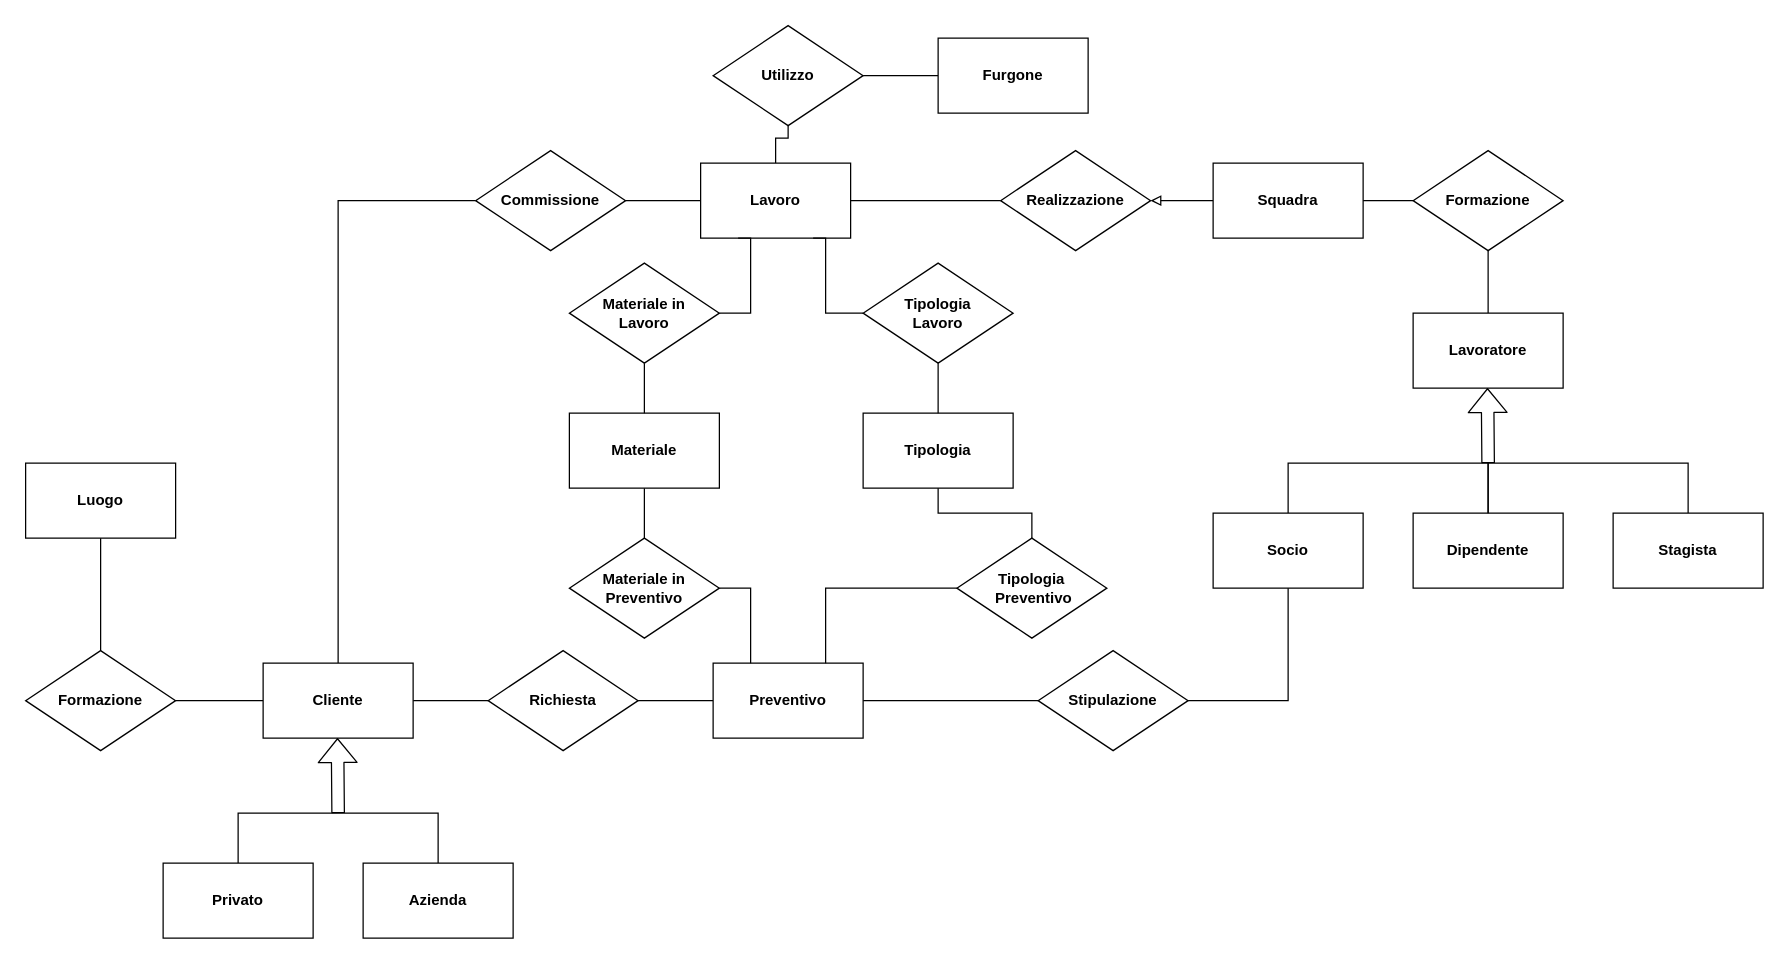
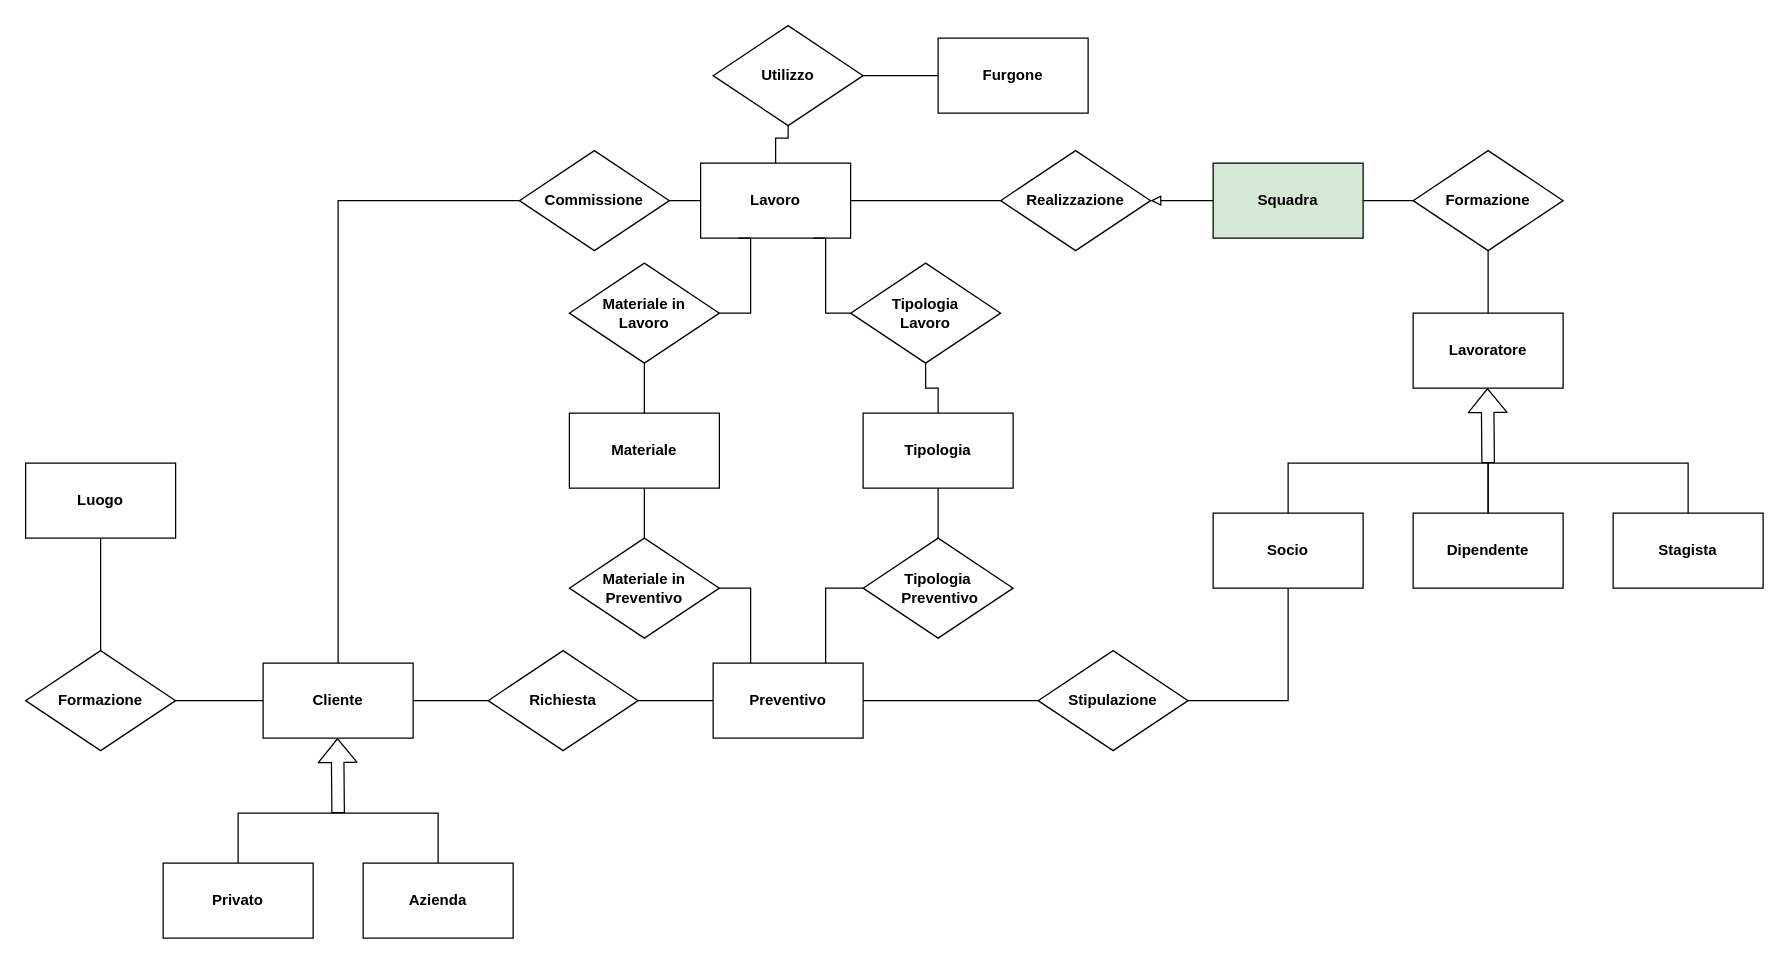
node "Commissione": moved (551, 201) -> (594, 201)
node "Squadra": fillcolor #ffffff -> #d5e8d4
node "Tipologia Lavoro": moved (938, 313) -> (926, 313)
node "Tipologia Preventivo": moved (1032, 588) -> (938, 588)
